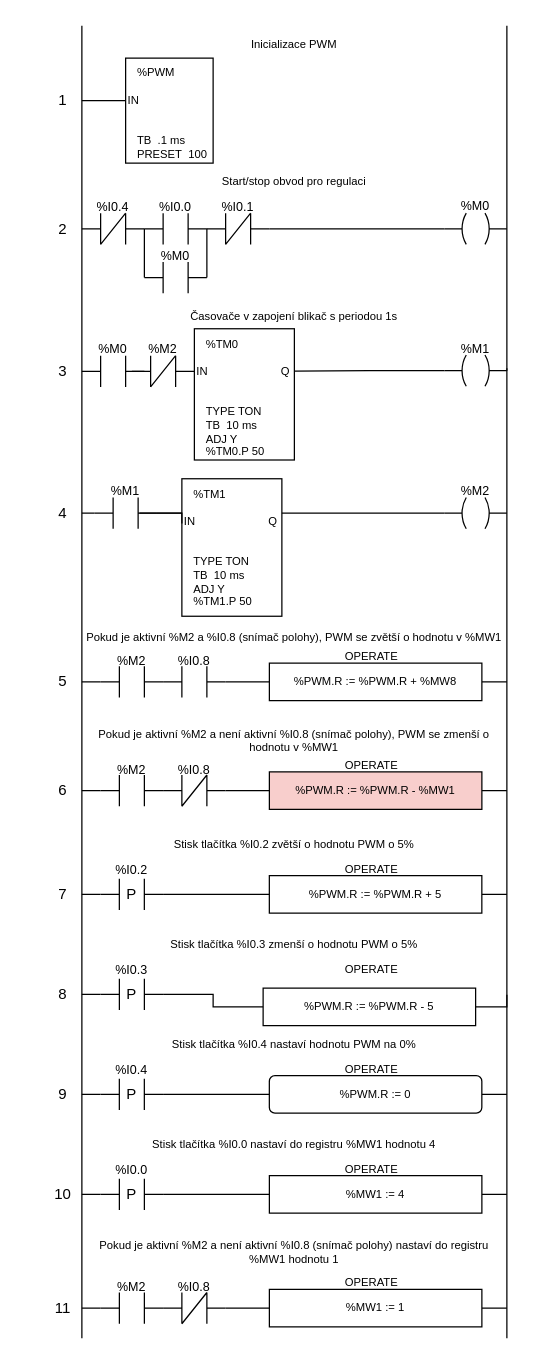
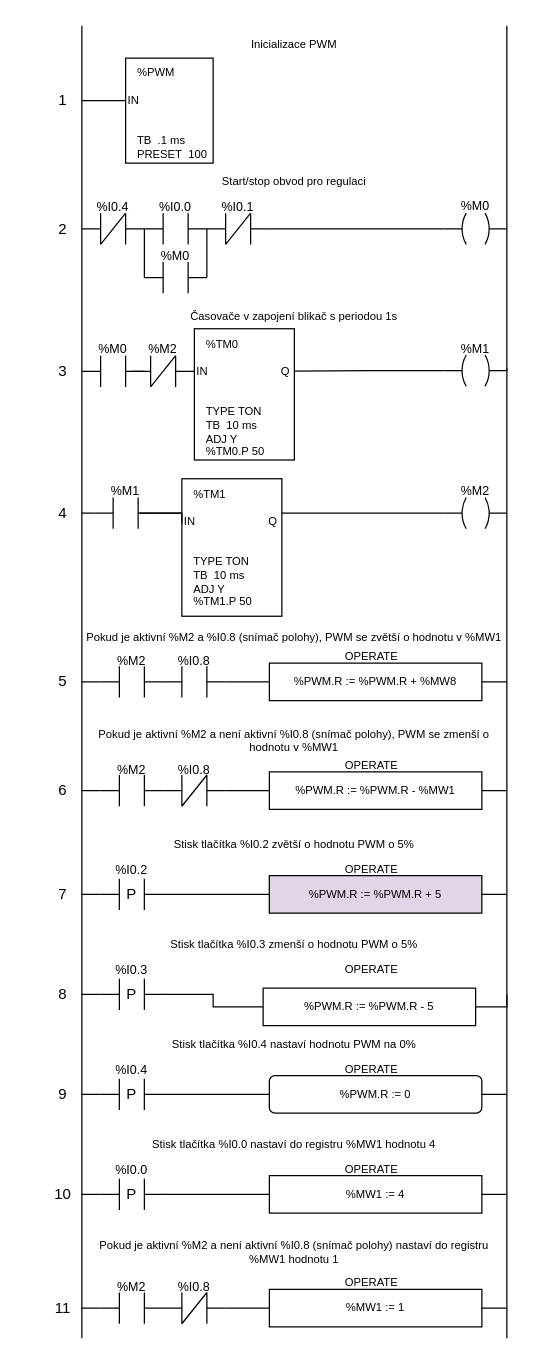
node "%PWM.R := %PWM.R - %MW1": fillcolor #f8cecc -> #ffffff
node "%PWM.R := %PWM.R + 5": fillcolor #ffffff -> #e1d5e7
